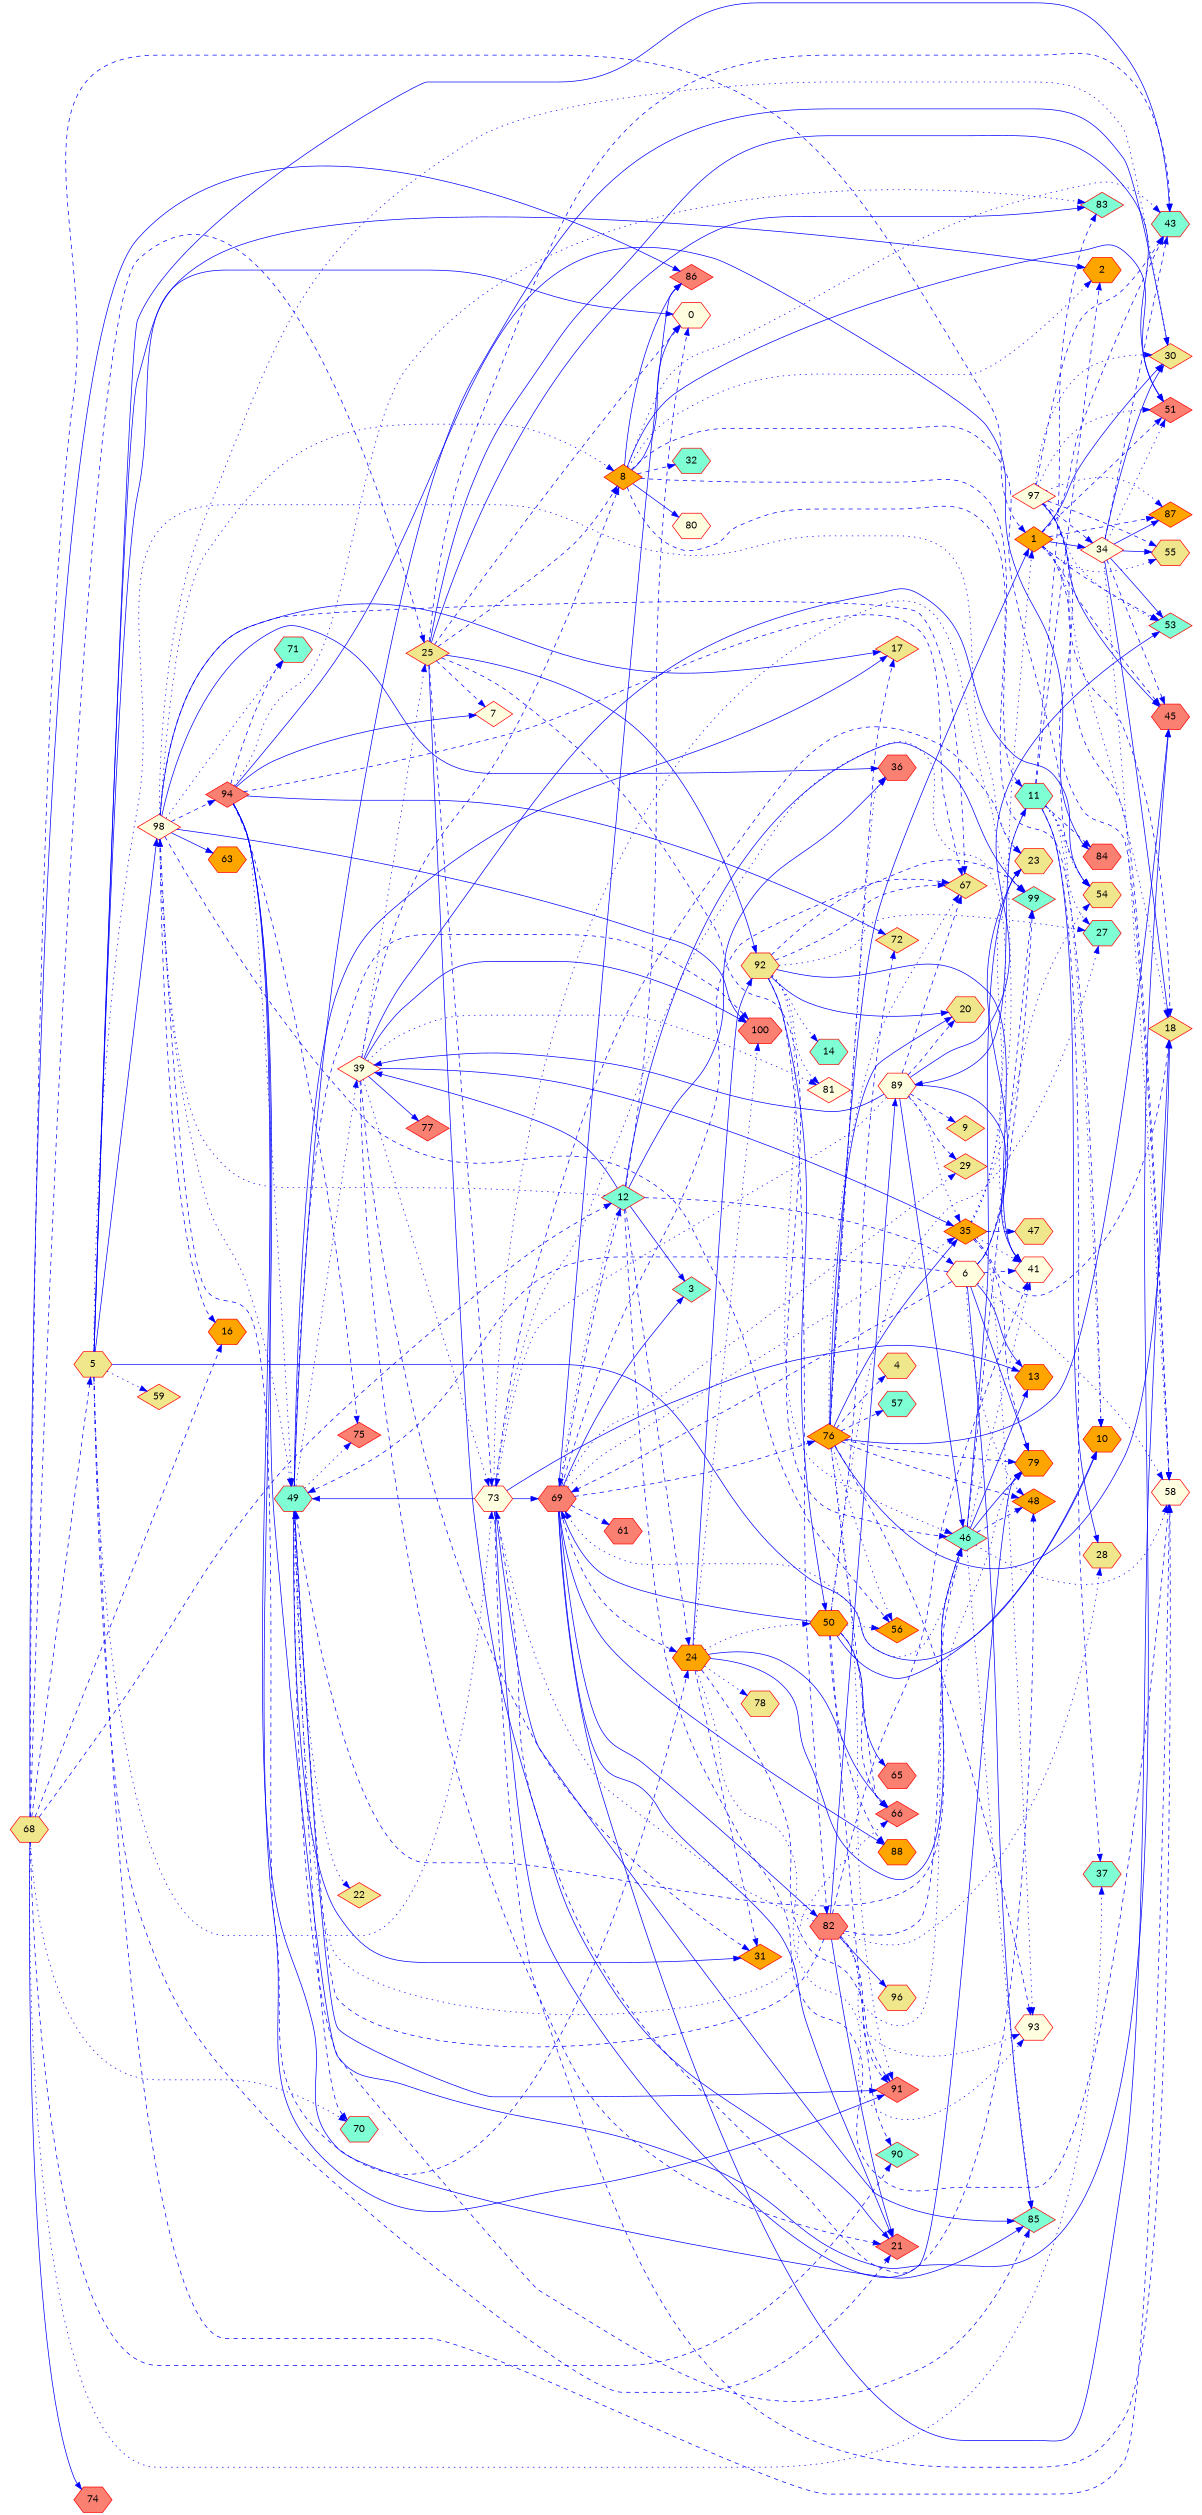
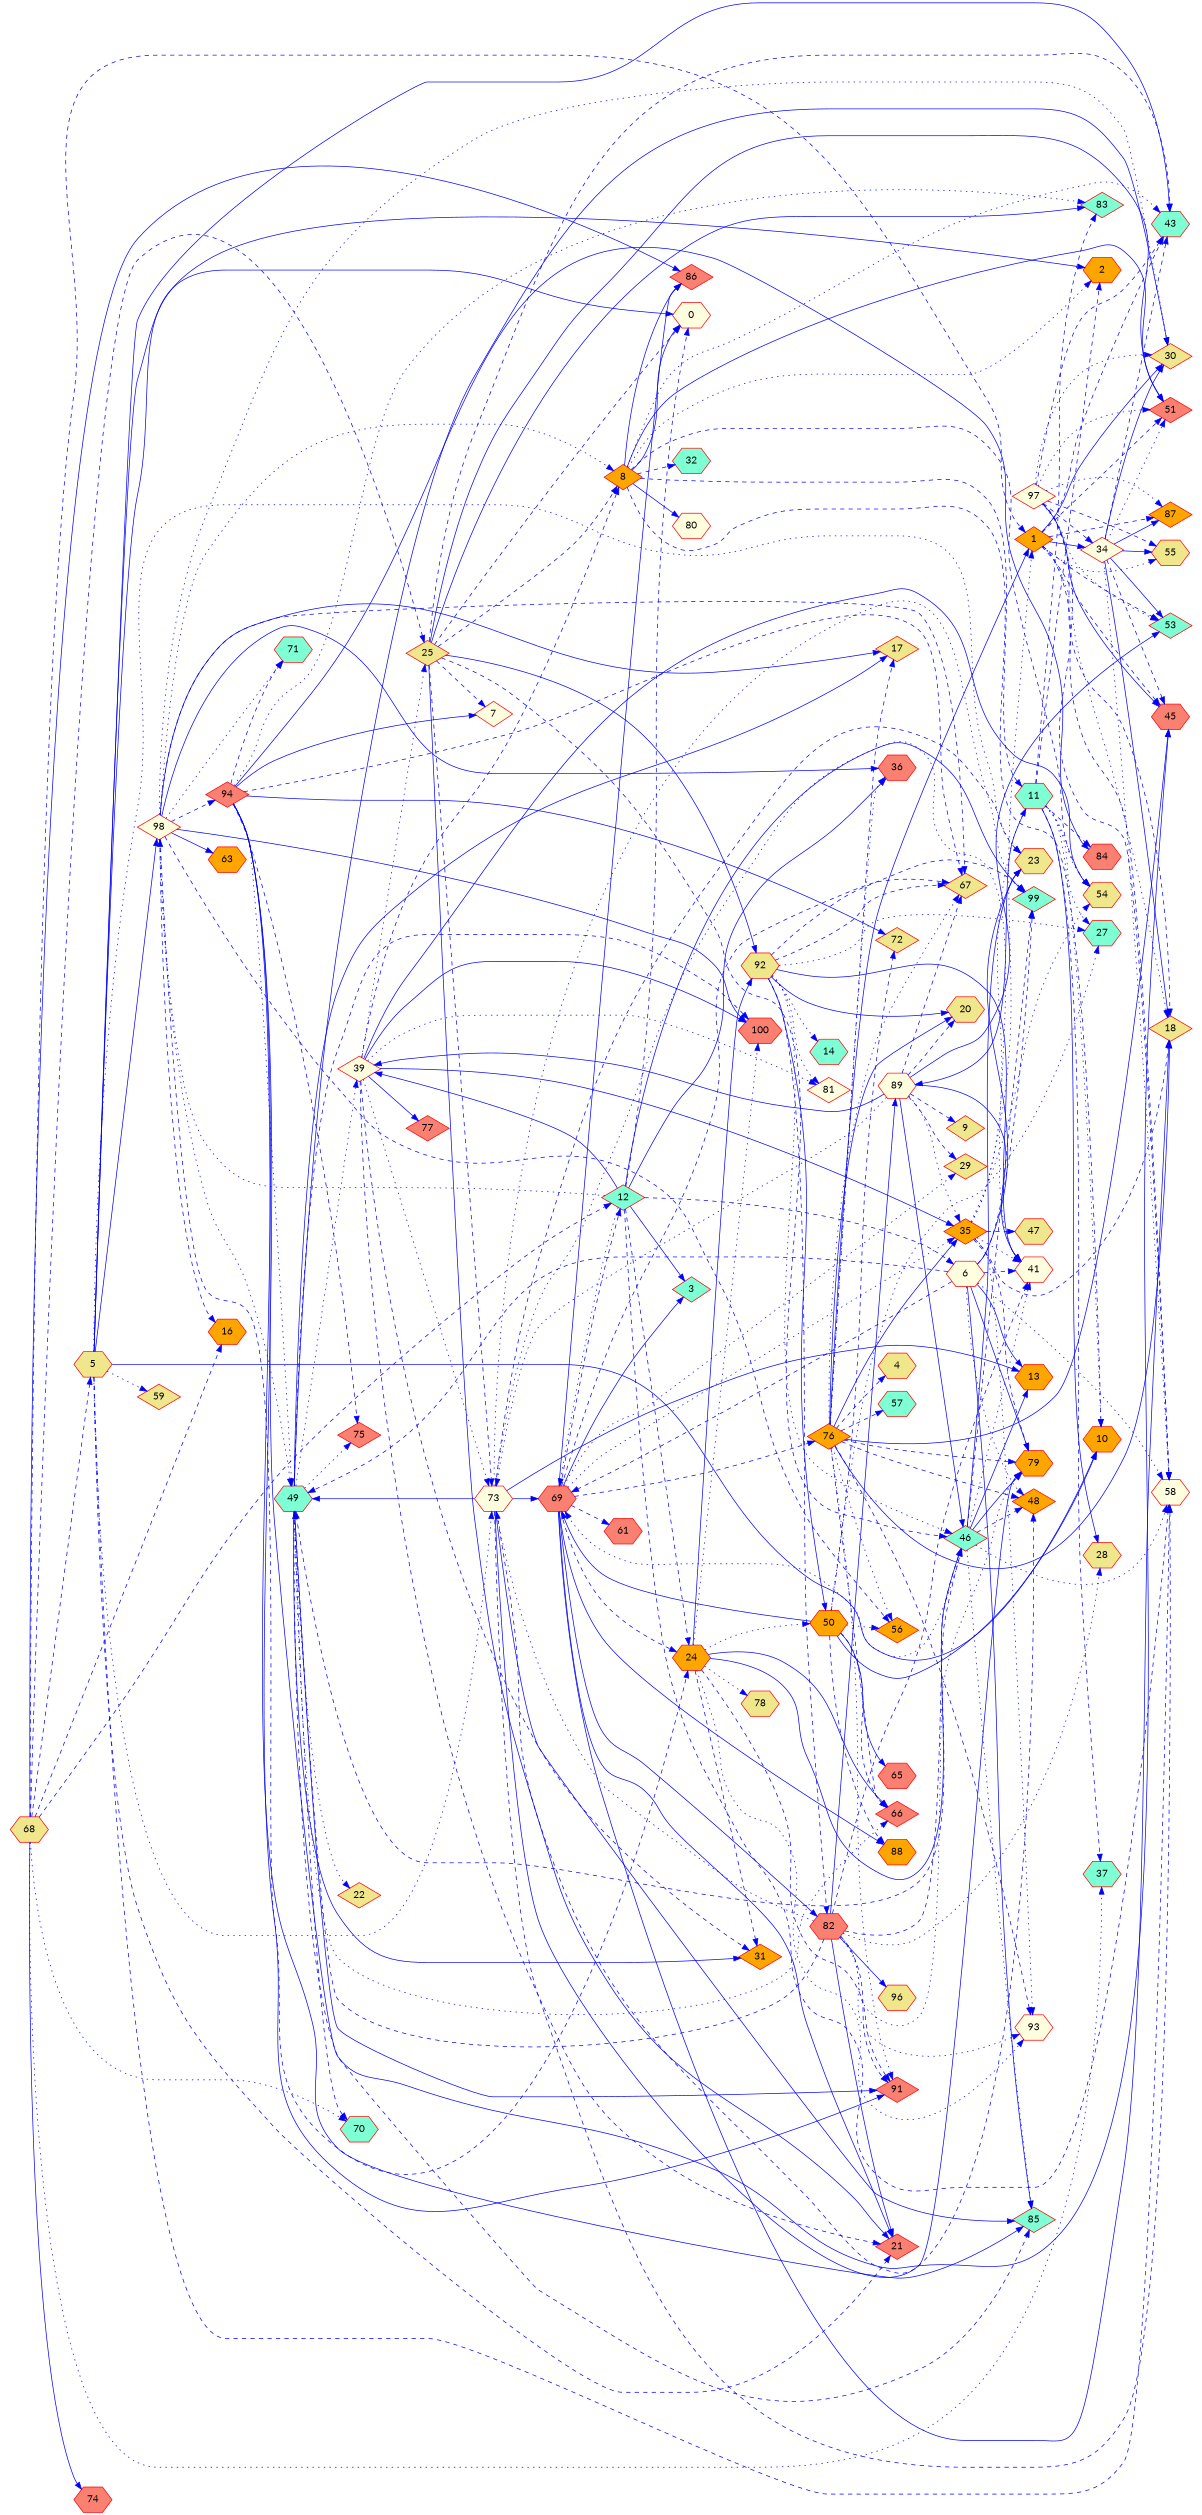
node "90": removed
